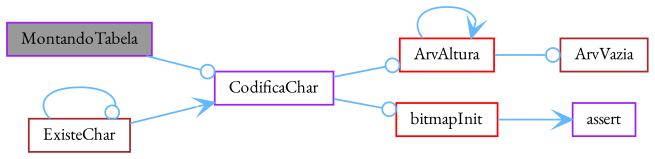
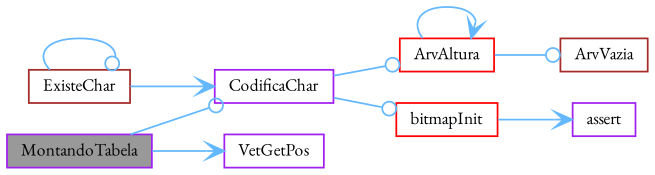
node "VetGetPos": added
